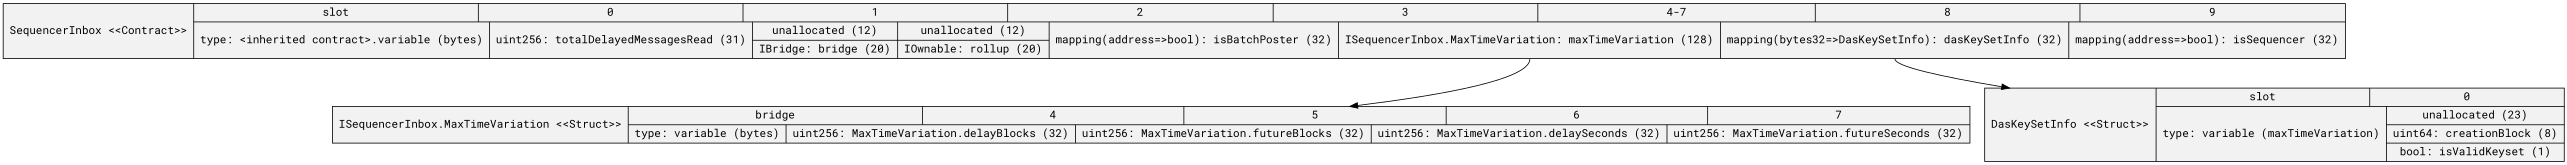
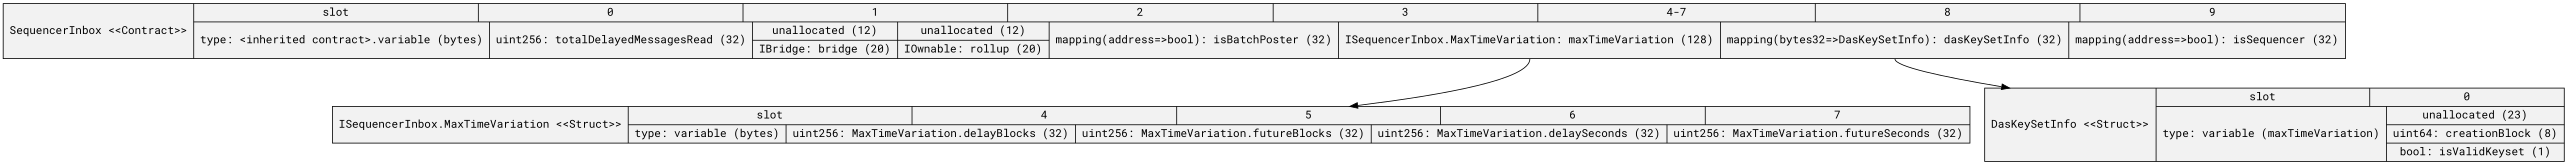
node "SequencerInbox <<Contract>>": text "uint256: totalDelayedMessagesRead (31)" -> "uint256: totalDelayedMessagesRead (32)"
node "ISequencerInbox.MaxTimeVariation <<Struct>>": text "bridge" -> "slot"
